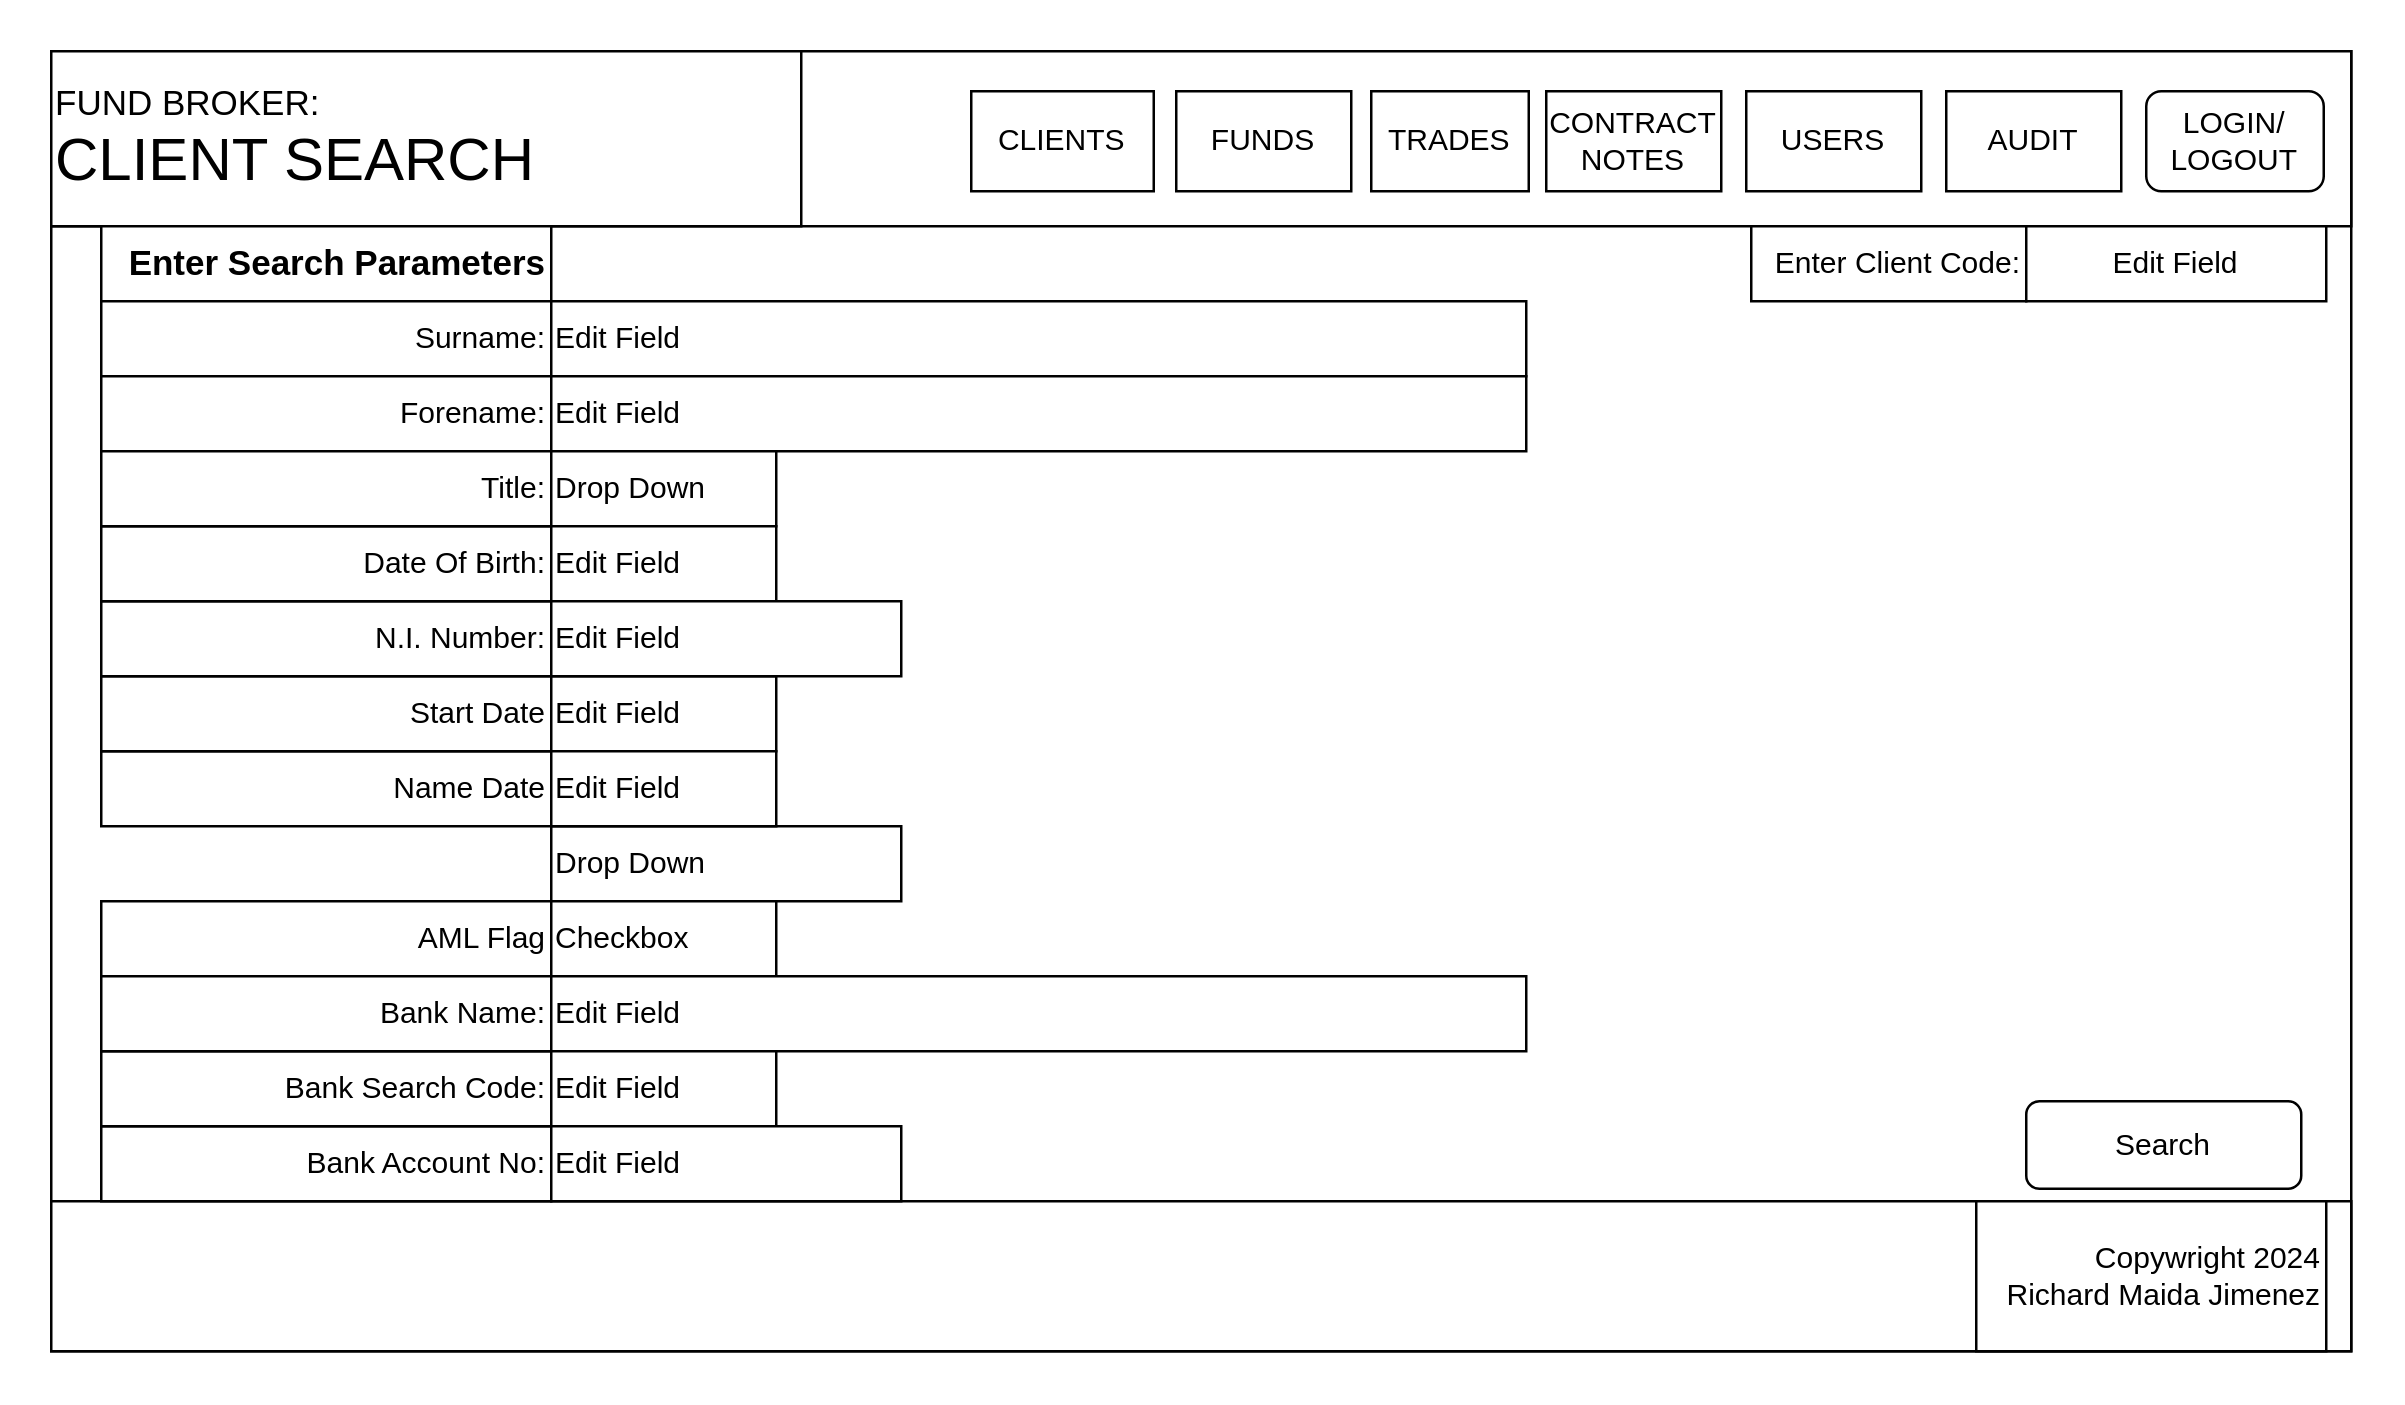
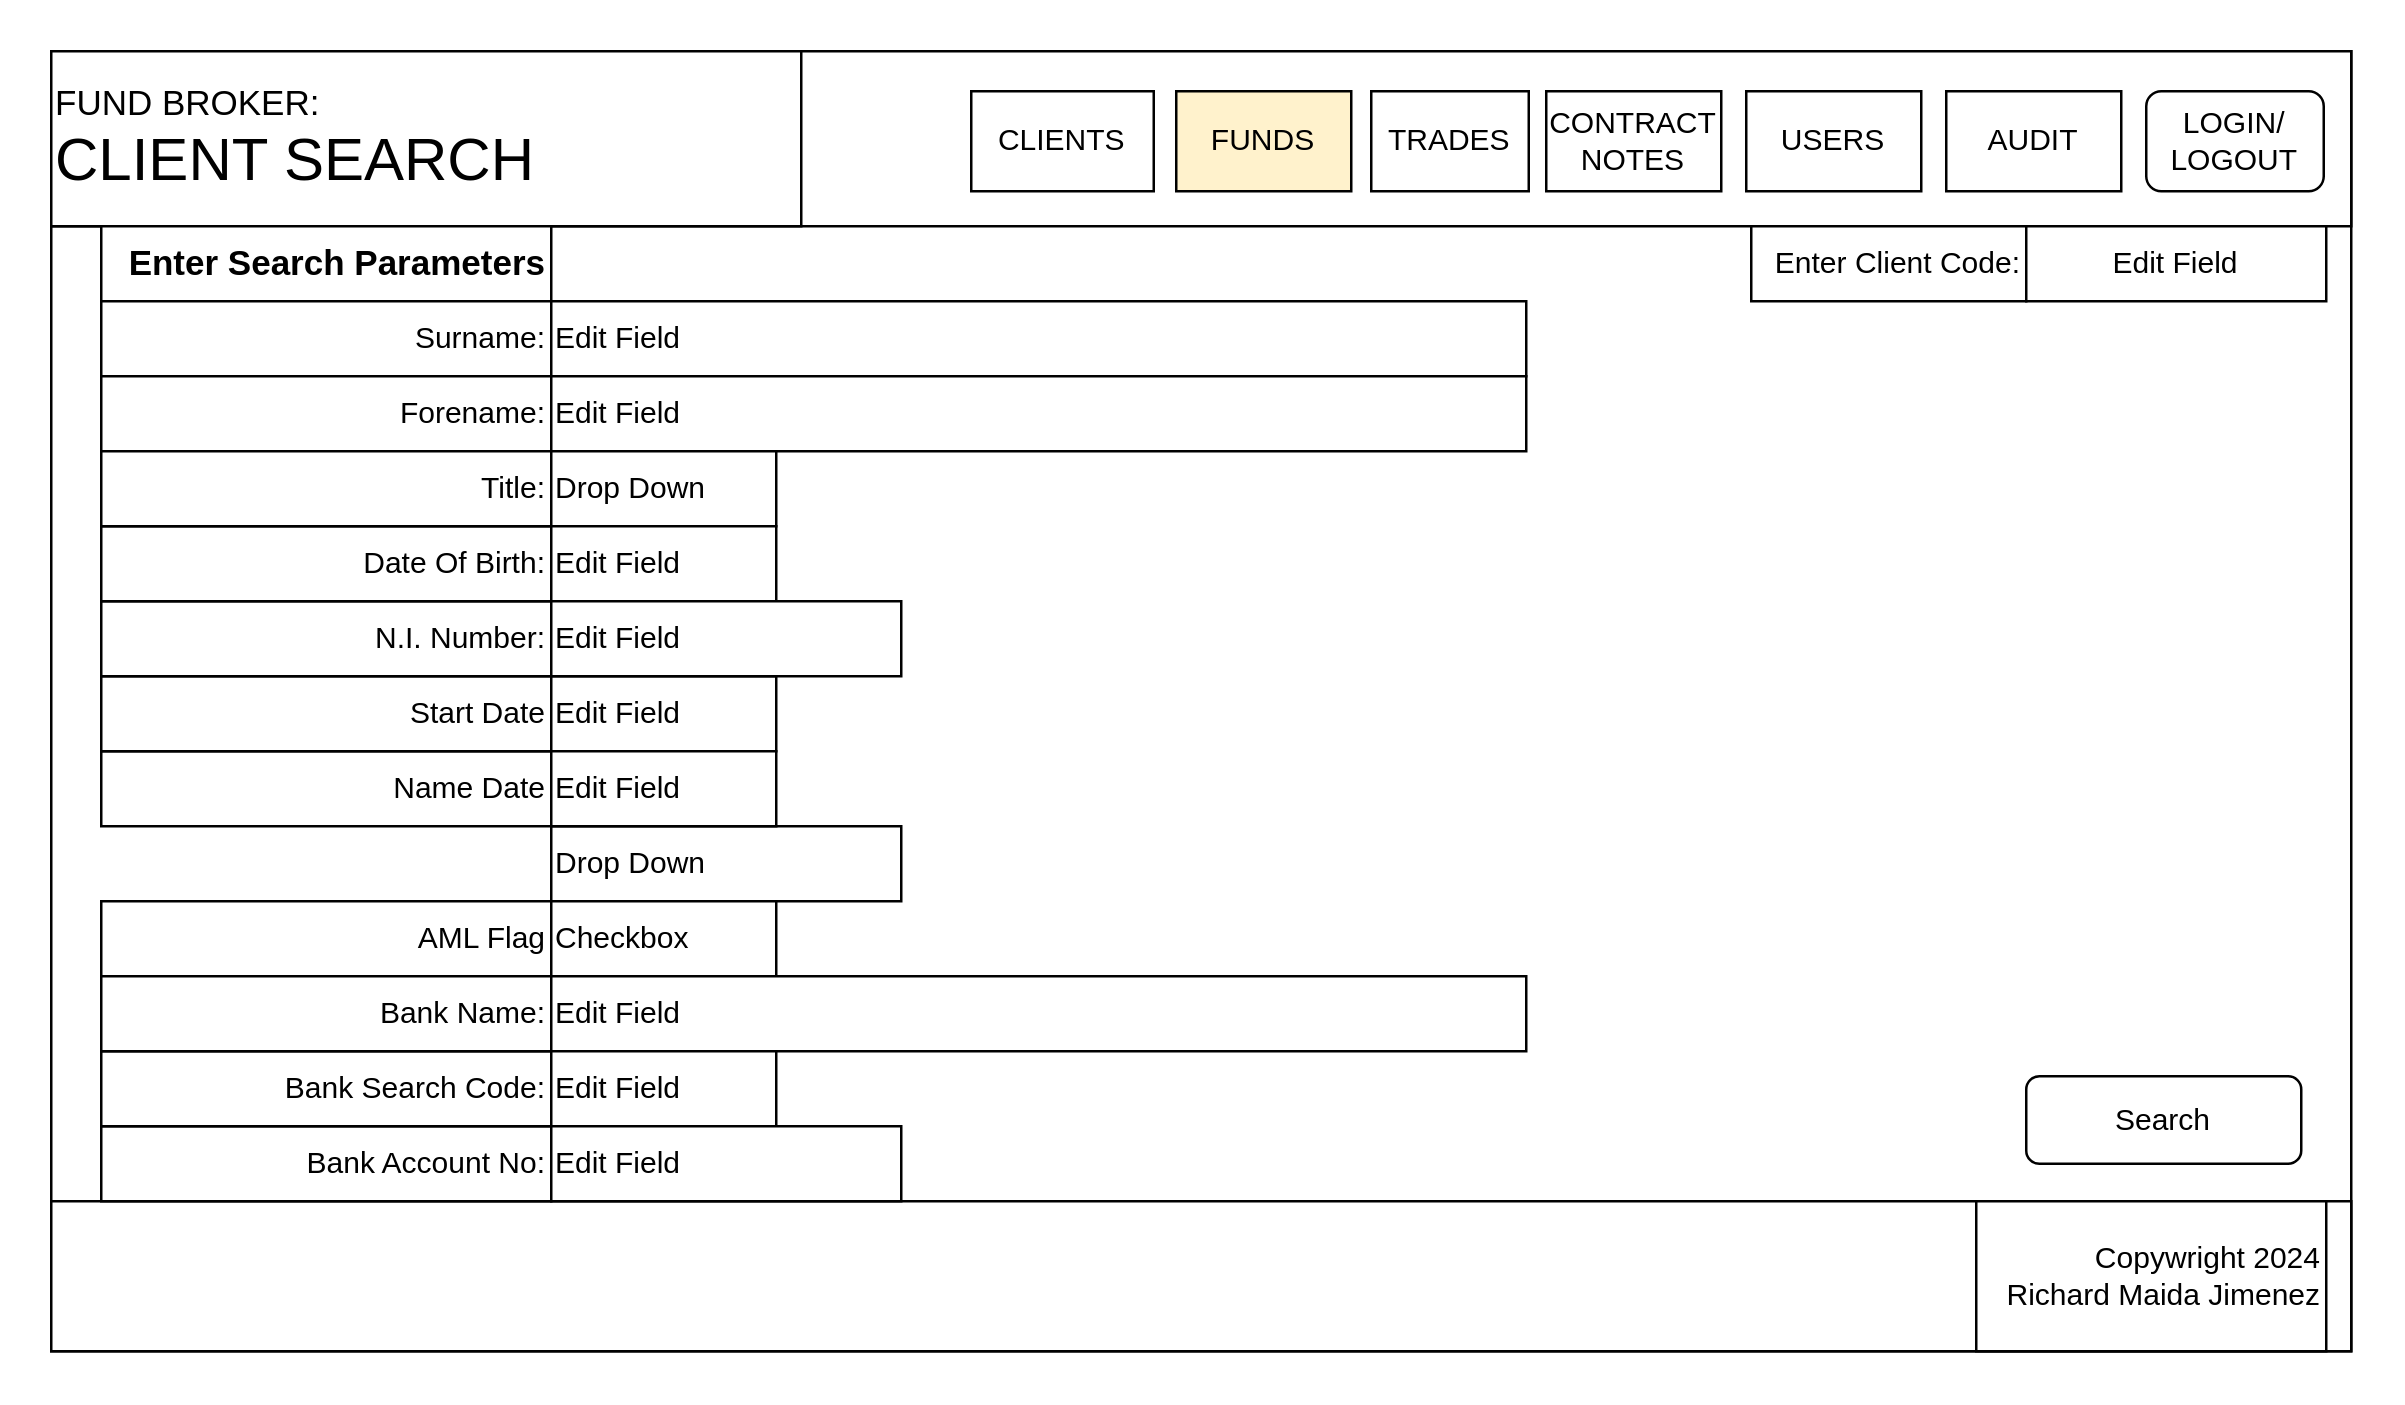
node "FUNDS": fillcolor #ffffff -> #fff2cc
node "Search": moved (2164, 1145) -> (2164, 1120)
